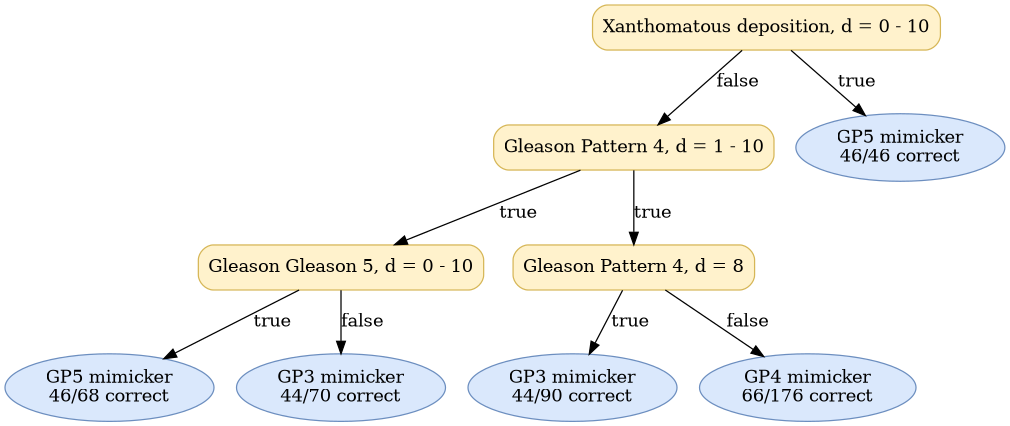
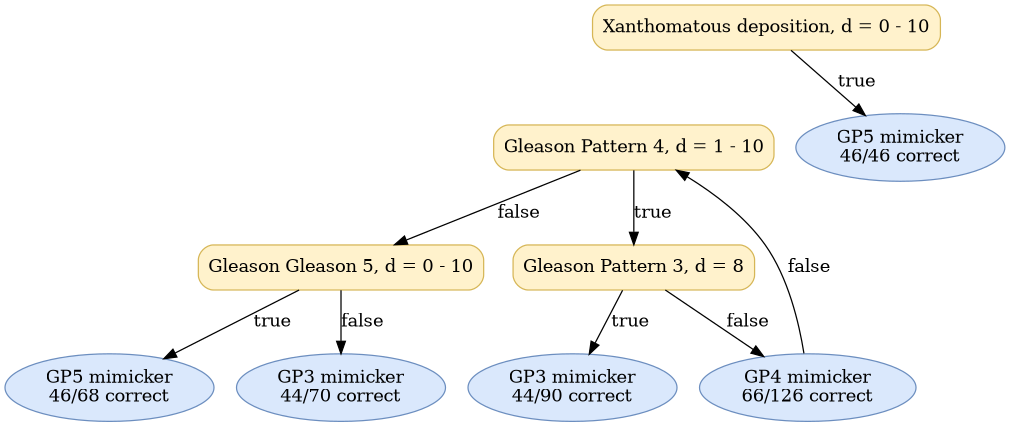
edge "Xanthomatous deposition, d = 0 - 10" -> "Gleason Pattern 4, d = 1 - 10": now "GP4 mimicker" -> "Gleason Pattern 4, d = 1 - 10"
edge "Gleason Pattern 4, d = 1 - 10" -> "Gleason Gleason 5, d = 0 - 10": label "true" -> "false"
node "Gleason Pattern 4, d = 8": label "Gleason Pattern 4, d = 8" -> "Gleason Pattern 3, d = 8"
node "GP4 mimicker": text "66/176 correct" -> "66/126 correct"
